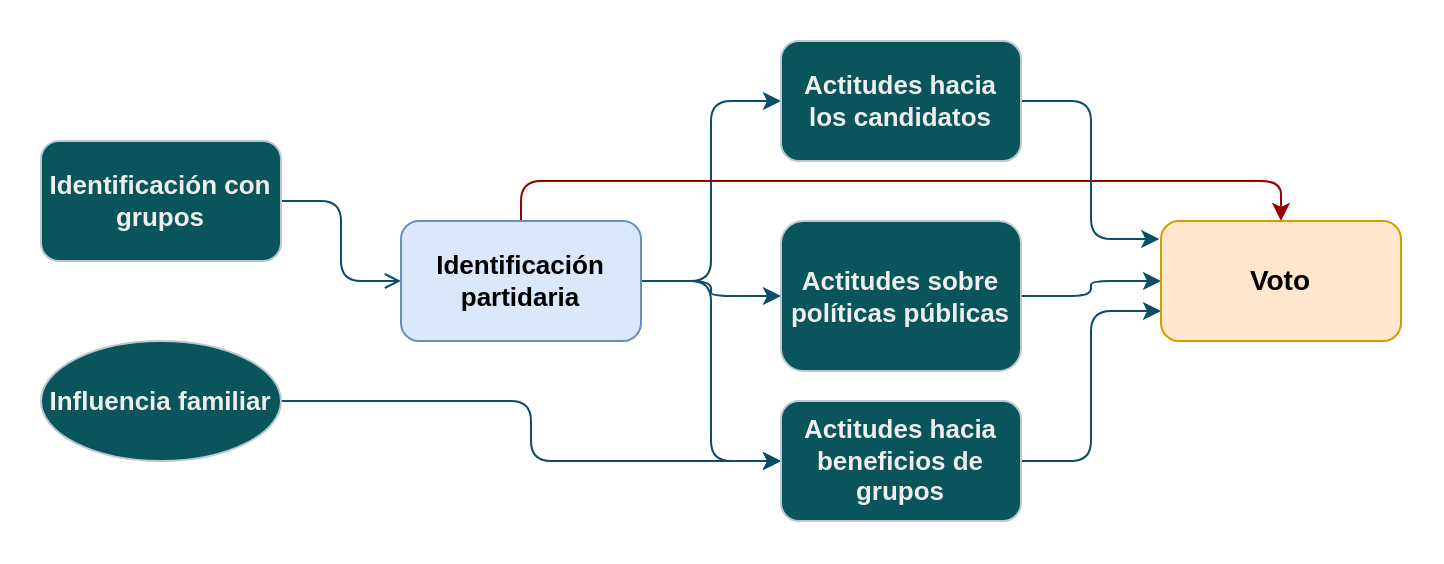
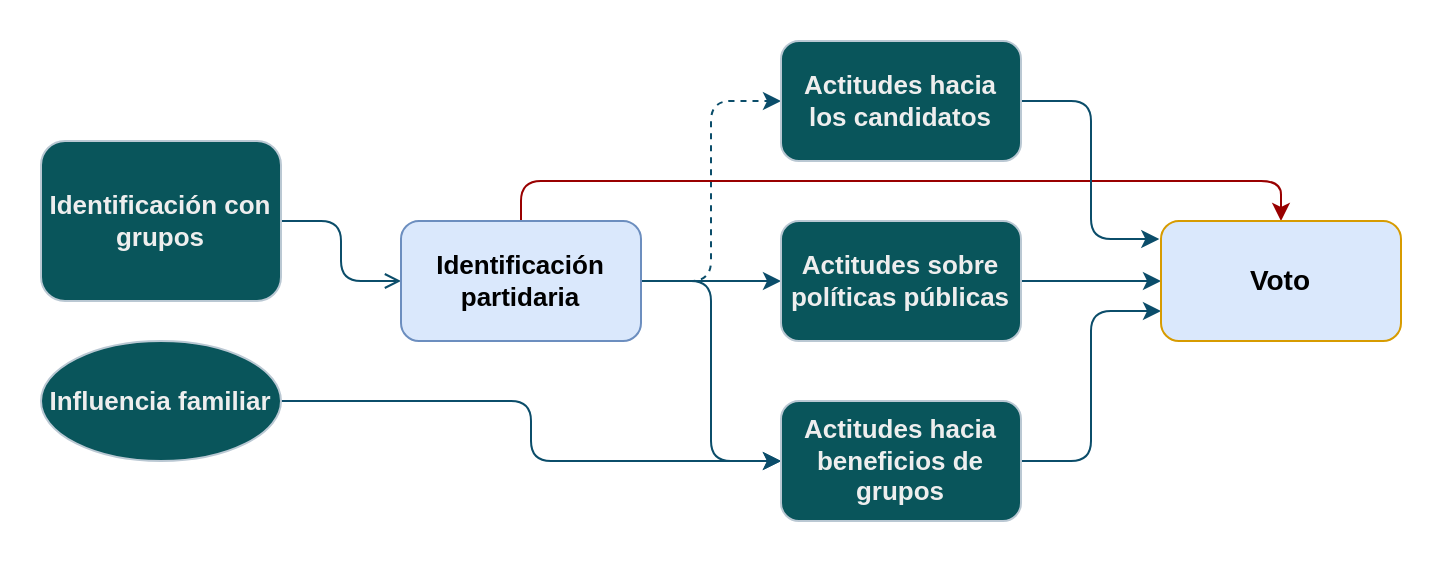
edge "Identificación partidaria" -> "Actitudes hacia los candidatos": style solid -> dashed
node "Identificación con grupos": size 240x120 -> 240x160
node "Voto": fillcolor #ffe6cc -> #dae8fc
node "Actitudes sobre políticas públicas": size 240x150 -> 240x120
